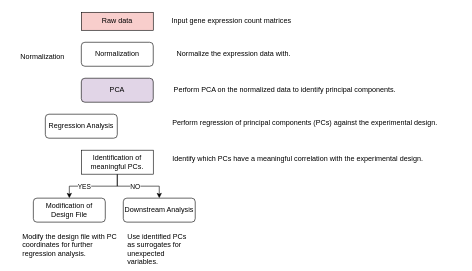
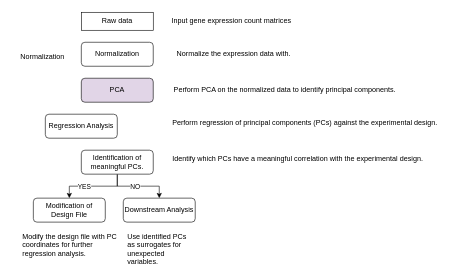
node "Raw data": fillcolor #f8cecc -> #ffffff
node "Identification of meaningful PCs.": shape rectangle -> rounded rectangle
